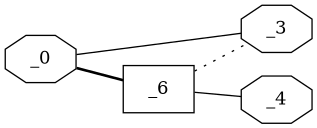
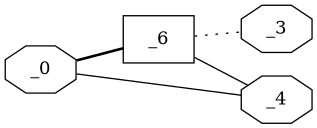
edge "_3" -- "_0": now "_4" -- "_0"
